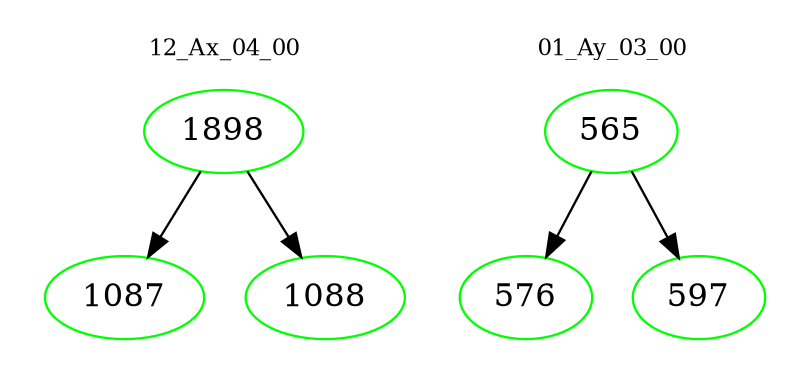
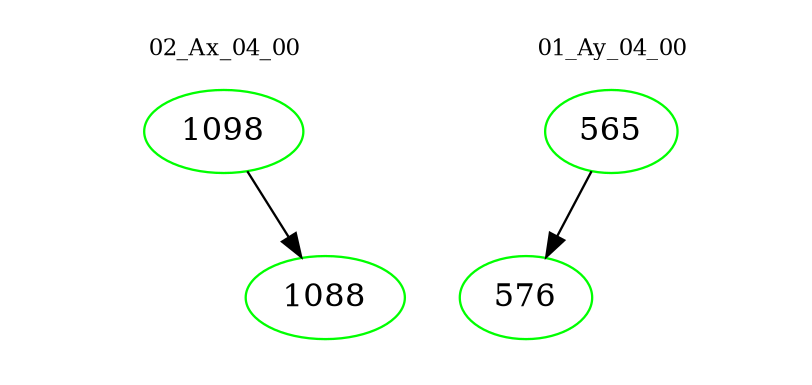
cluster "12_Ax_04_00": label "12_Ax_04_00" -> "02_Ax_04_00"
cluster "01_Ay_03_00": label "01_Ay_03_00" -> "01_Ay_04_00"
node "1898": label "1898" -> "1098"
node "1087": removed
node "597": removed
